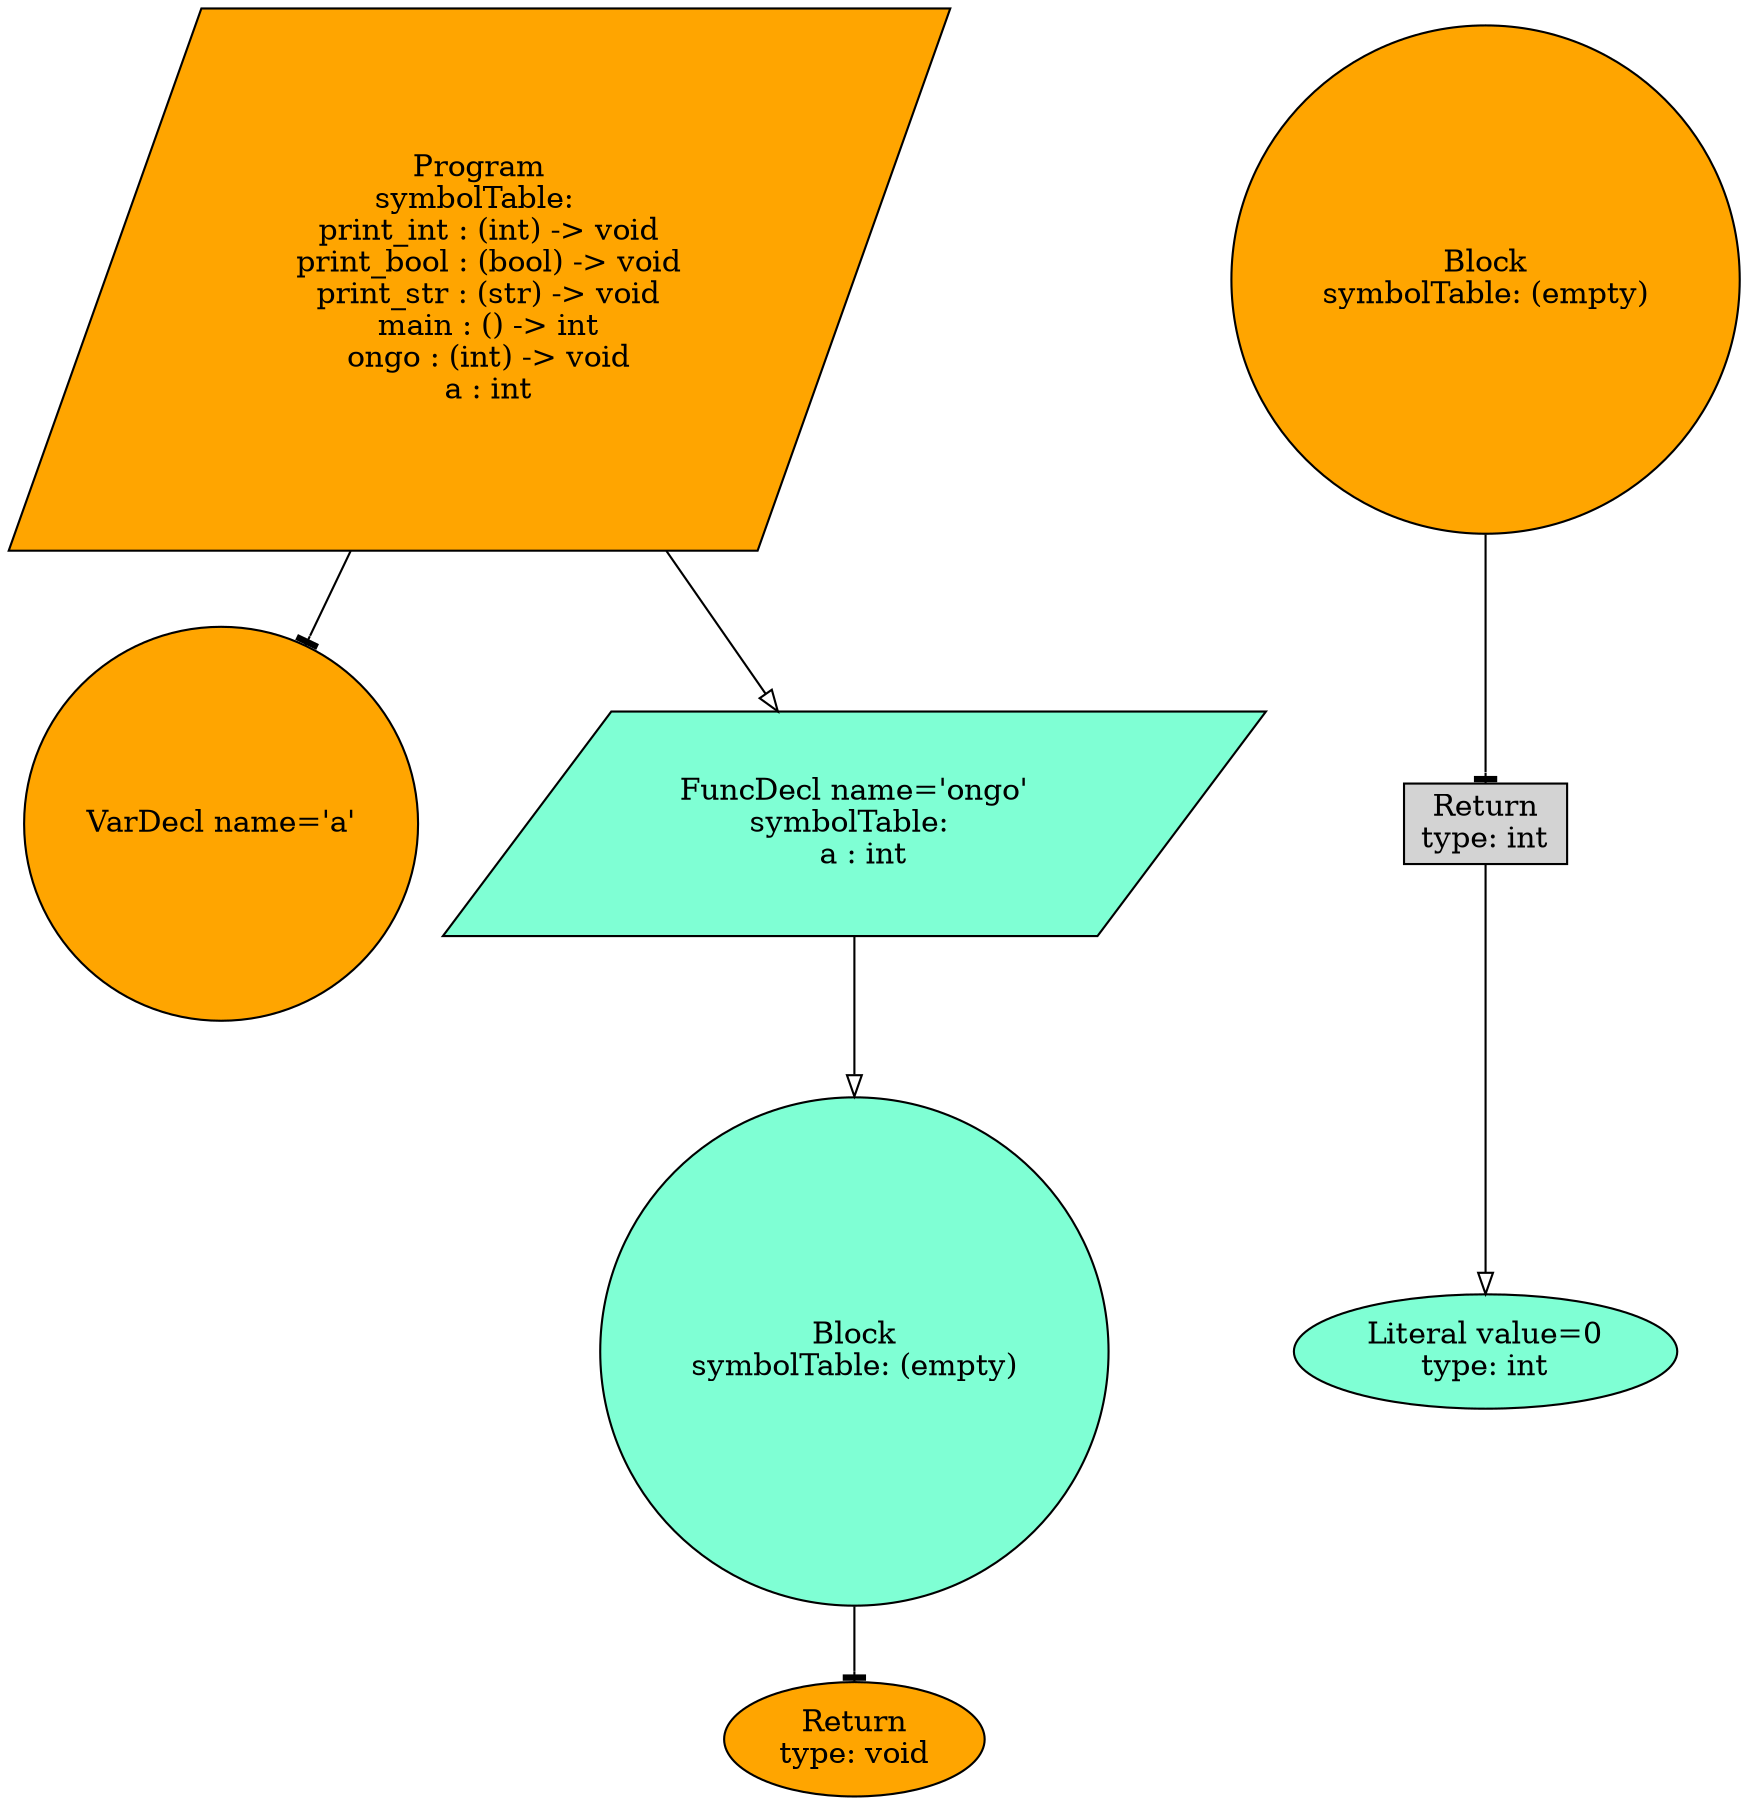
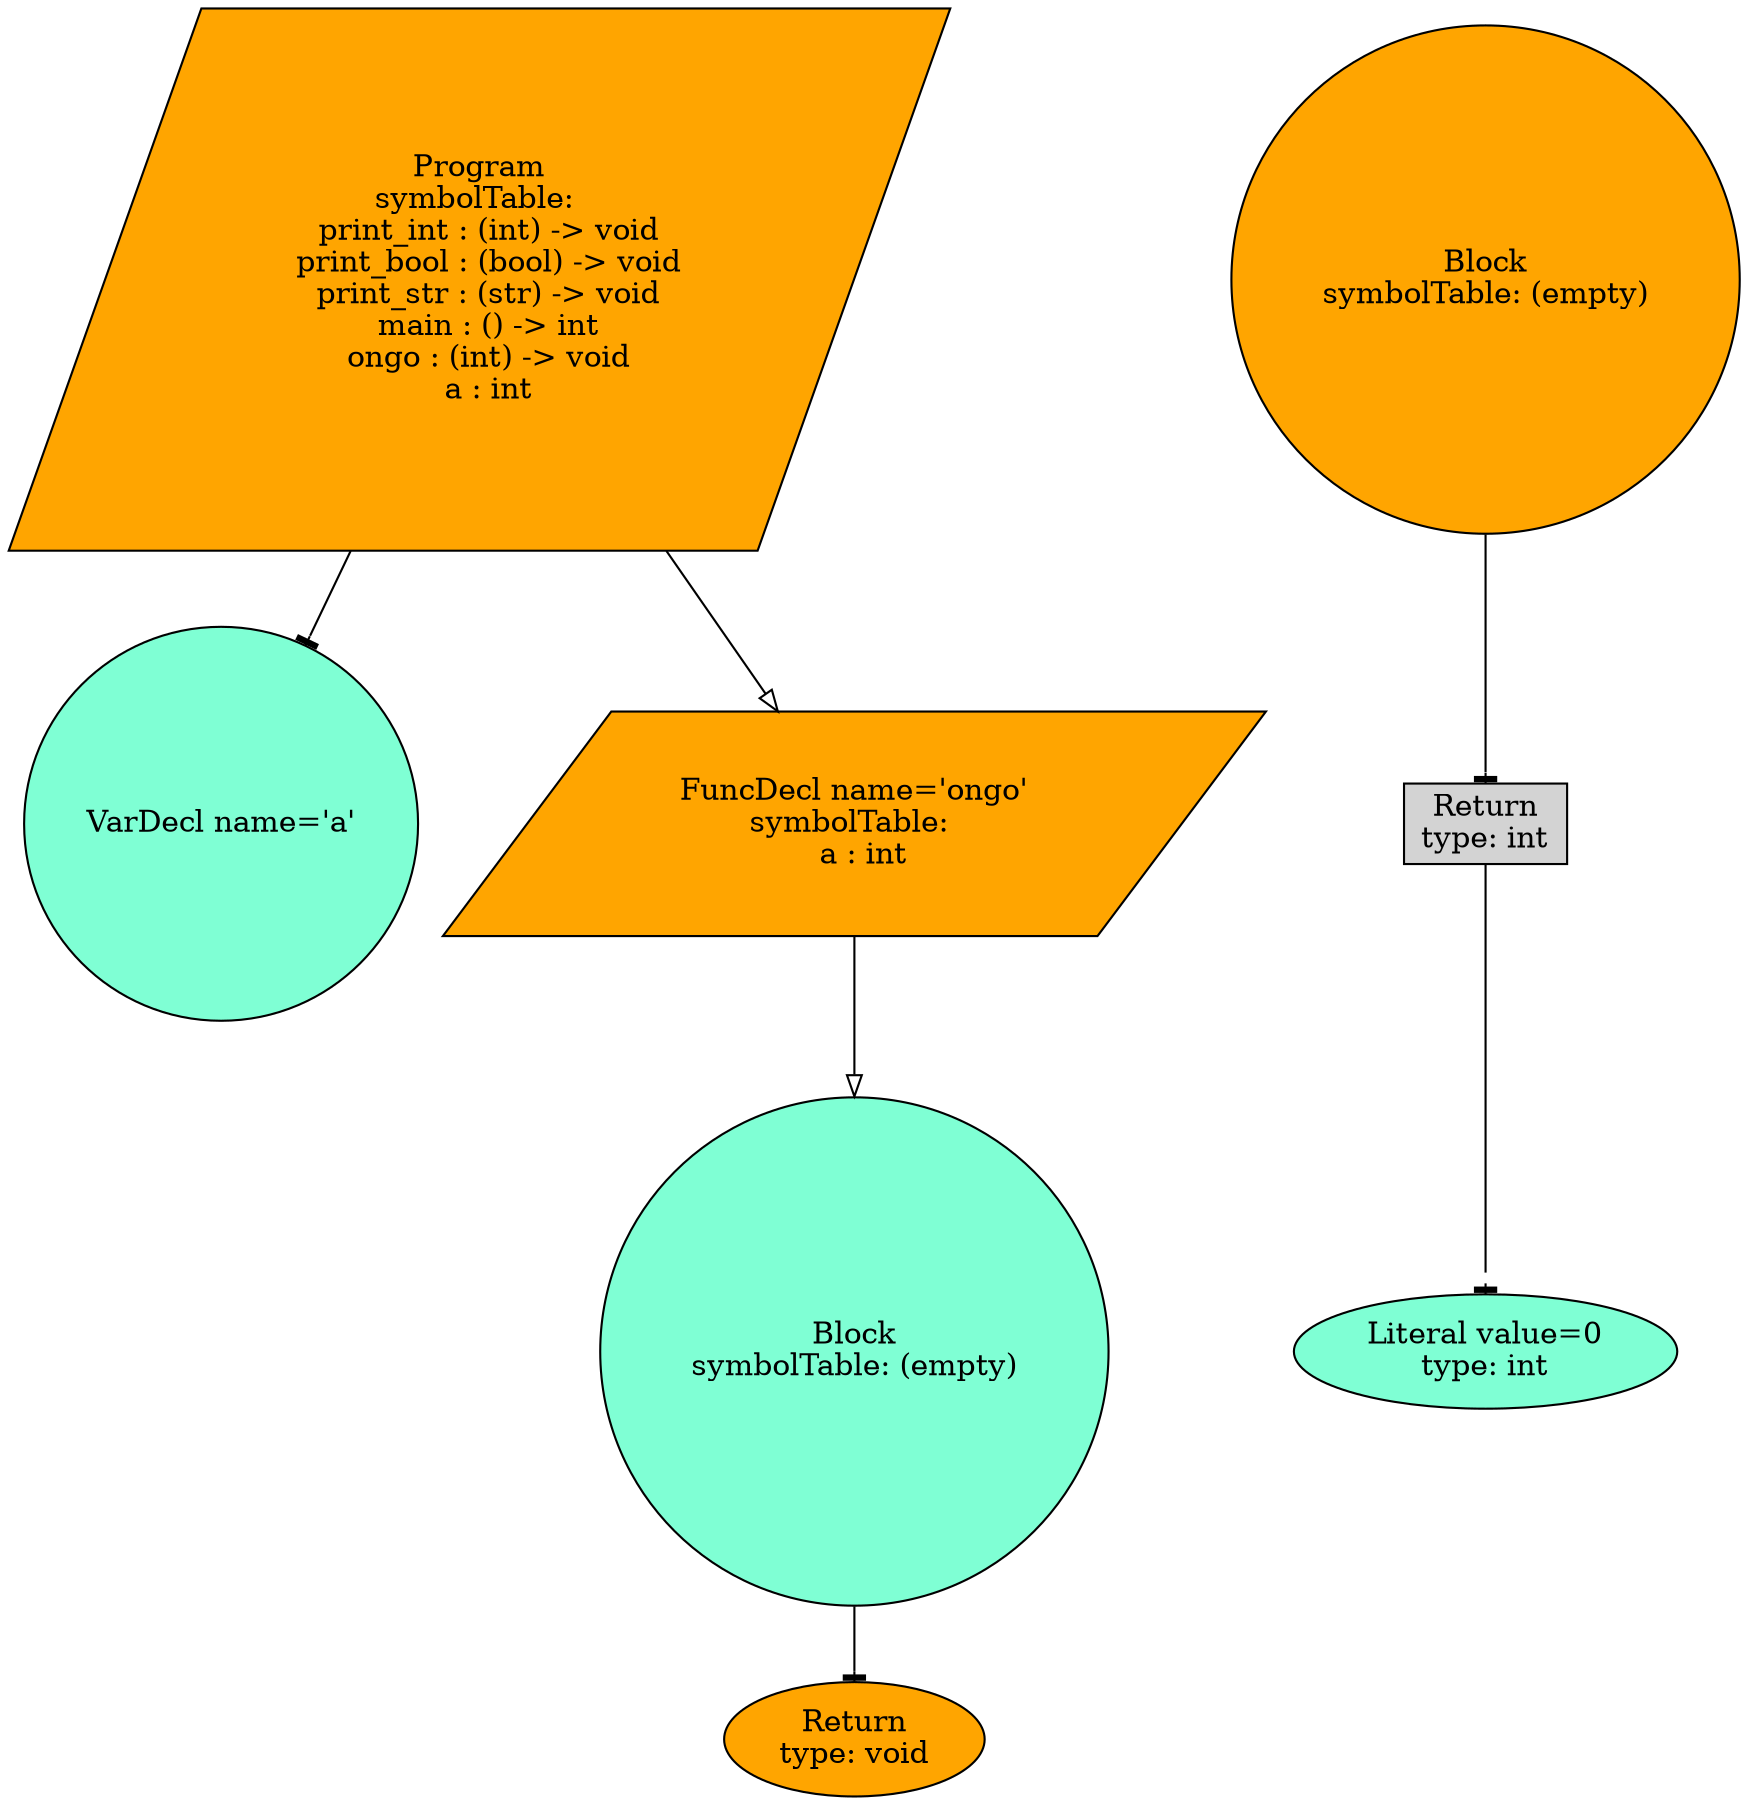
node "VarDecl name='a'": fillcolor orange -> aquamarine
node "FuncDecl name='ongo' symbolTable: a : int": fillcolor aquamarine -> orange
edge "Return type: int" -> "Literal value=0 type: int": arrowhead onormal -> tee
